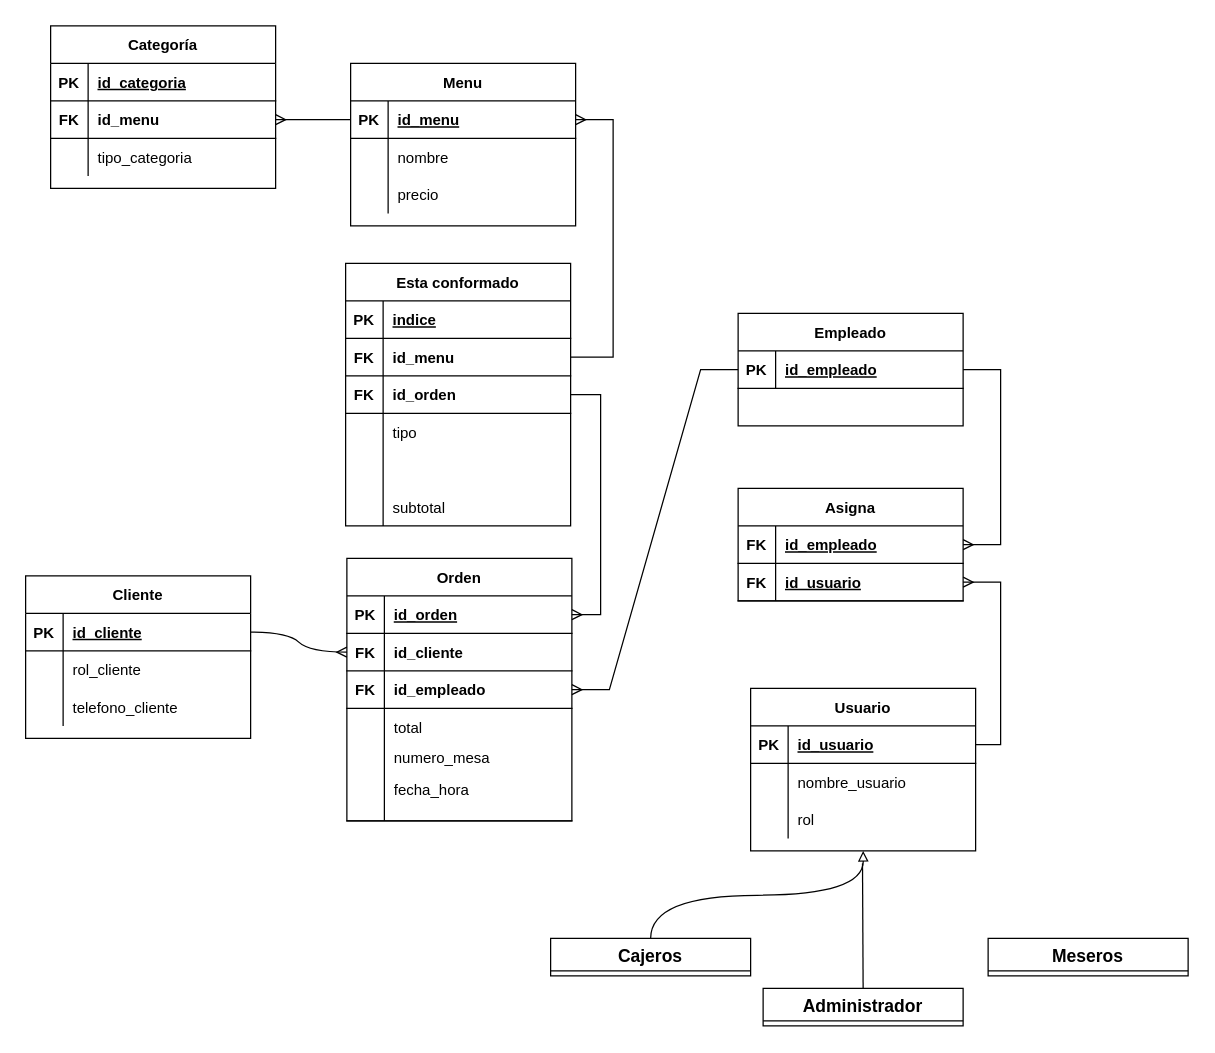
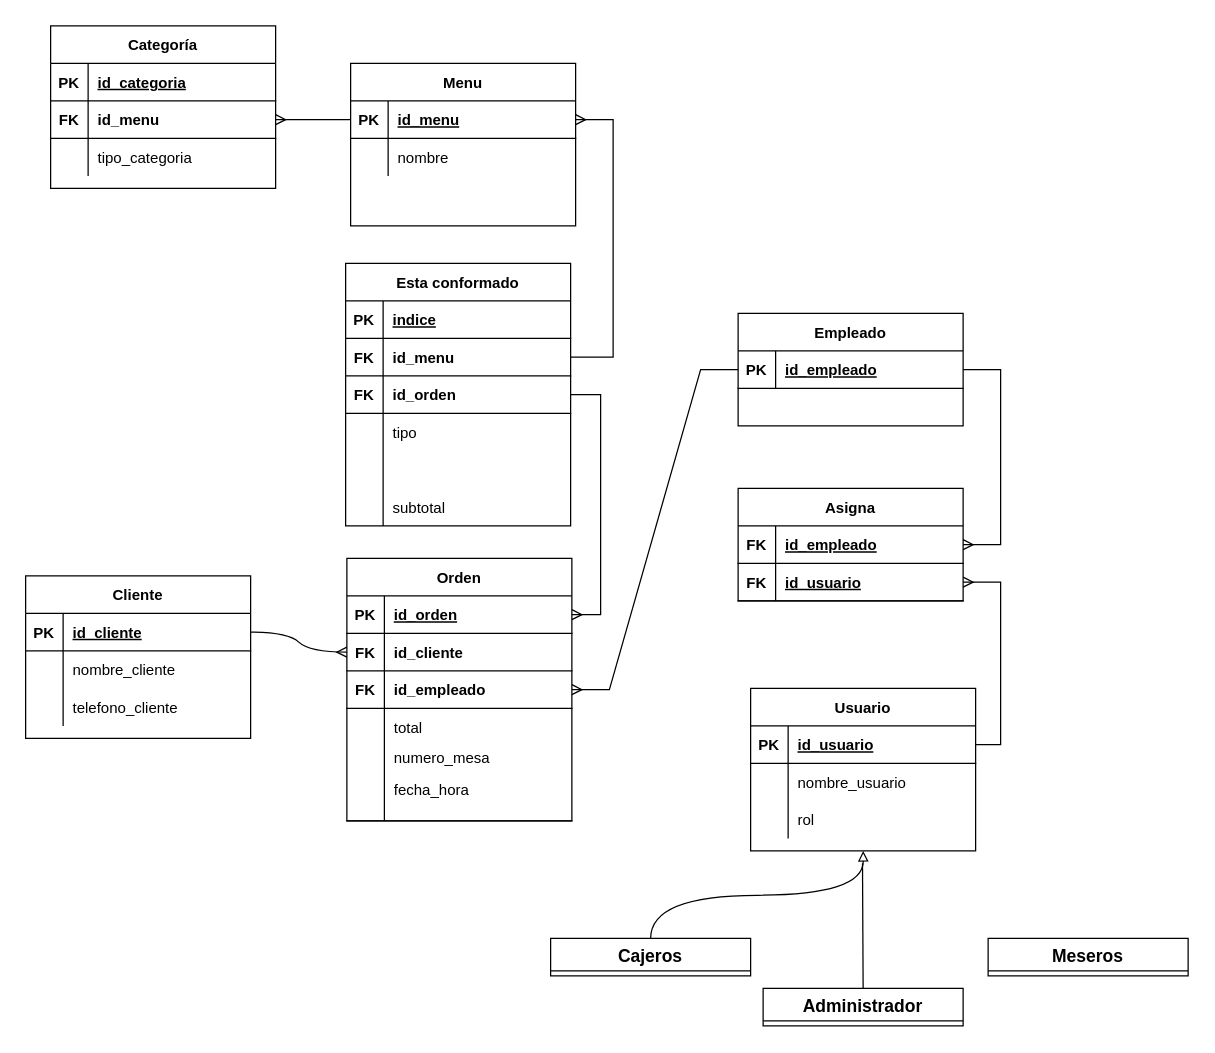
node "precio": removed
node "rol_cliente": label "rol_cliente" -> "nombre_cliente"
